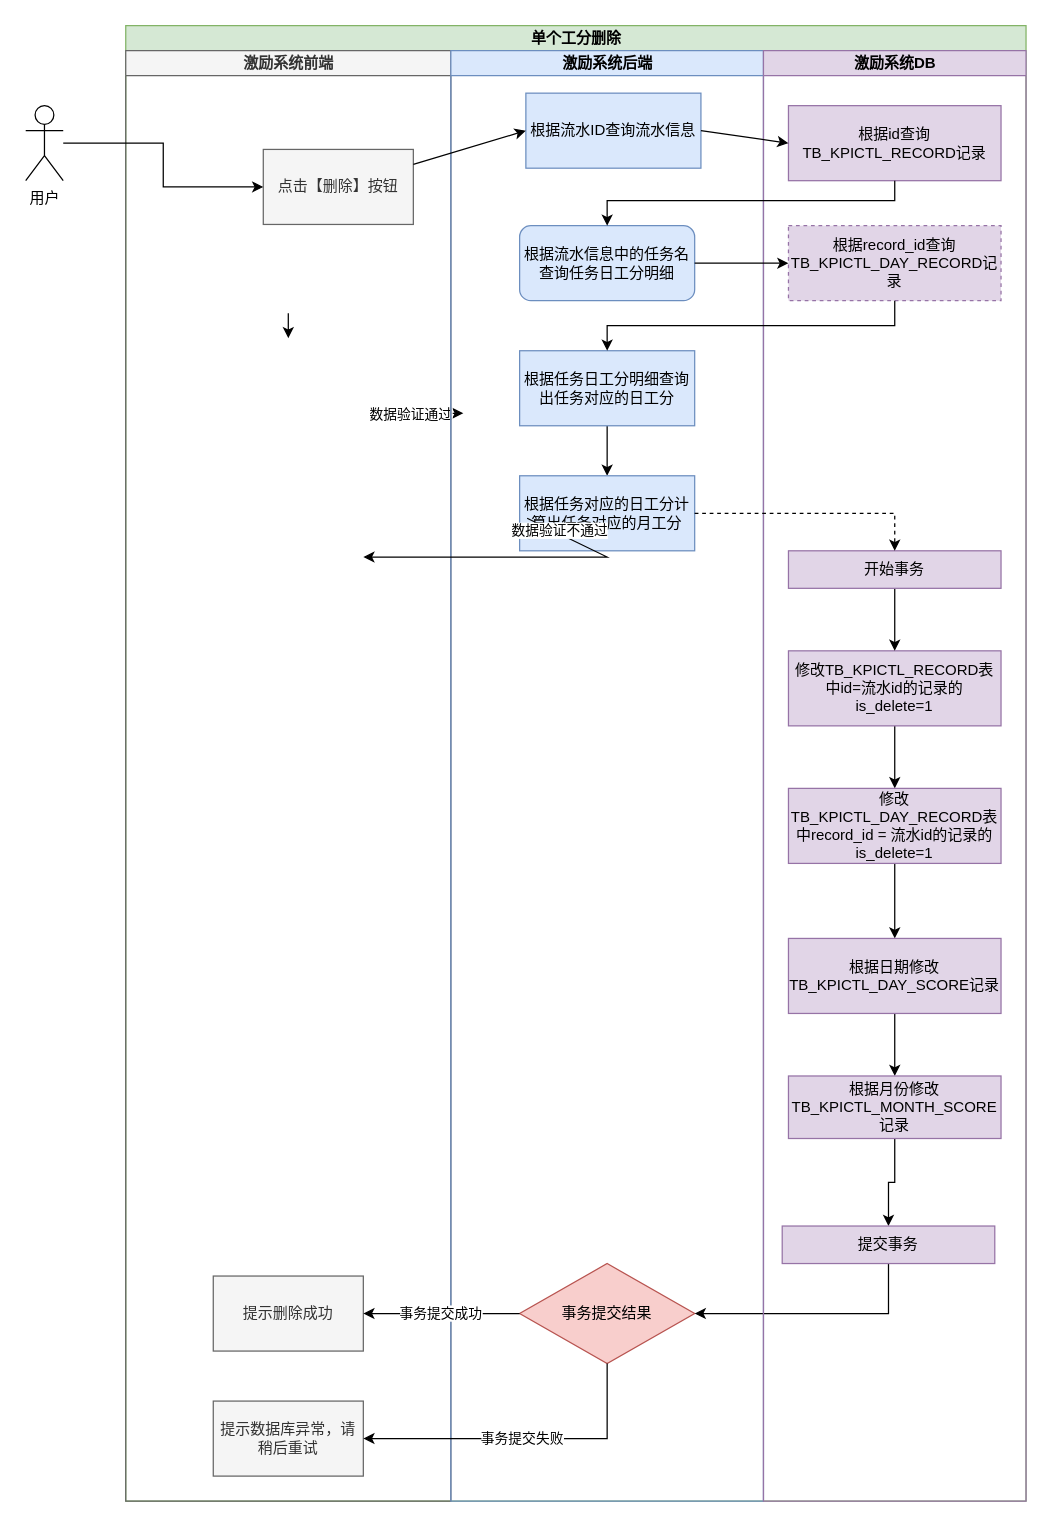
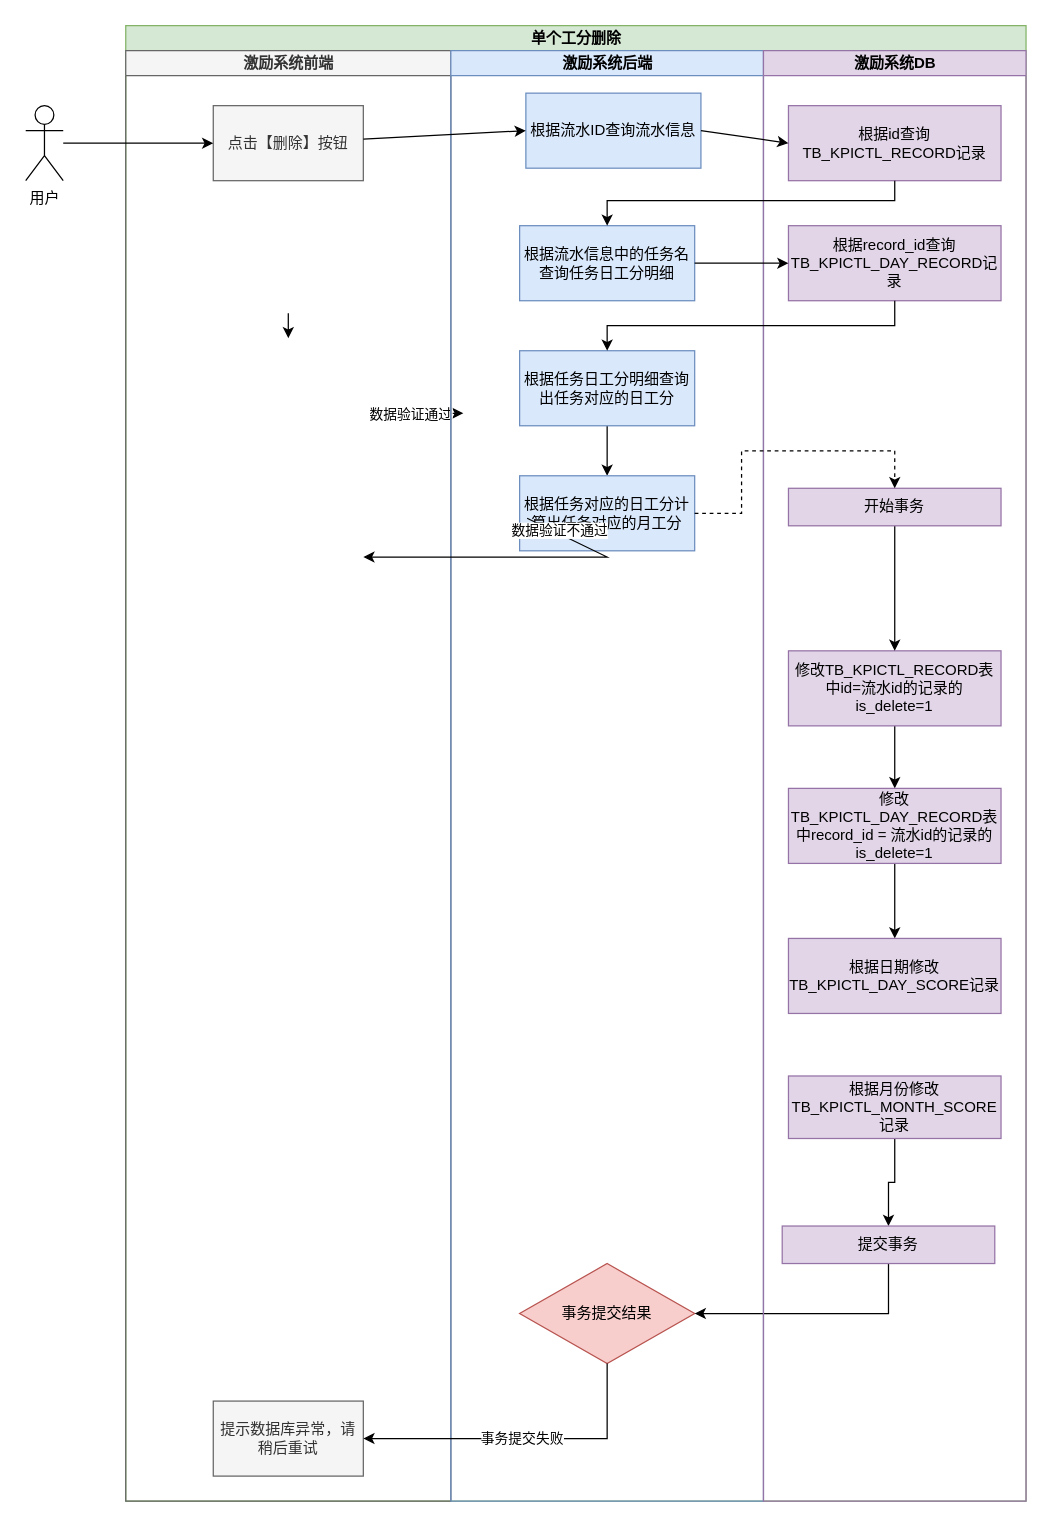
node "点击【删除】按钮": moved (338, 187) -> (288, 143)
node "根据流水信息中的任务名查询任务日工分明细": shape rounded rectangle -> rectangle
node "根据record_id查询TB_KPICTL_DAY_RECORD记录": style dashed -> solid
node "开始事务": moved (894, 569) -> (894, 507)
edge "根据日期修改TB_KPICTL_DAY_SCORE记录" -> "根据月份修改TB_KPICTL_MONTH_SCORE记录": removed
node "提示删除成功": removed
edge "事务提交结果" -> "提示删除成功": removed, label "事务提交成功"
